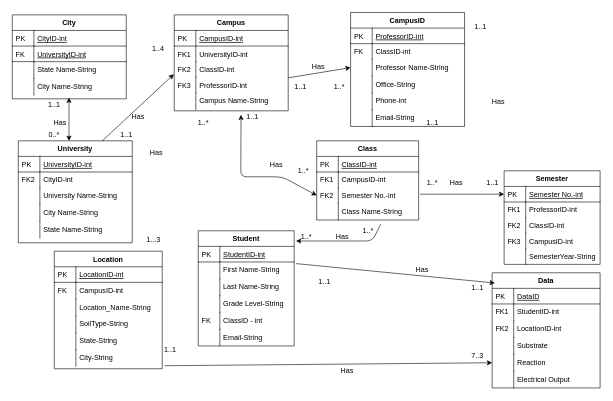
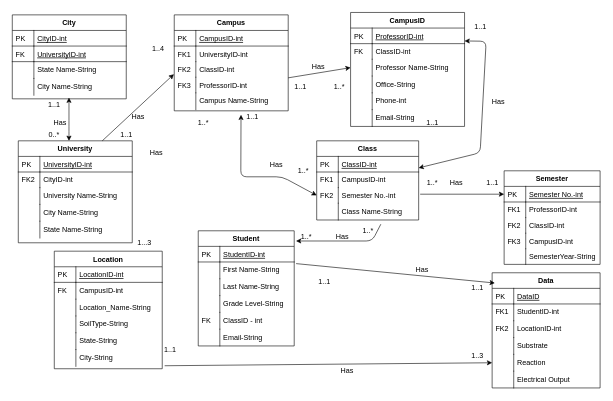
edge "CampusID" -- "Class": added
node "1...3": moved (153, 240) -> (144, 243)
node "7..3": label "7..3" -> "1..3"
